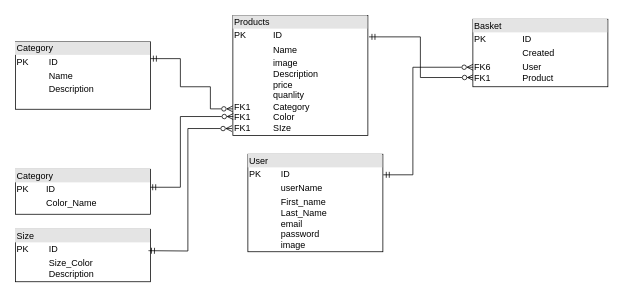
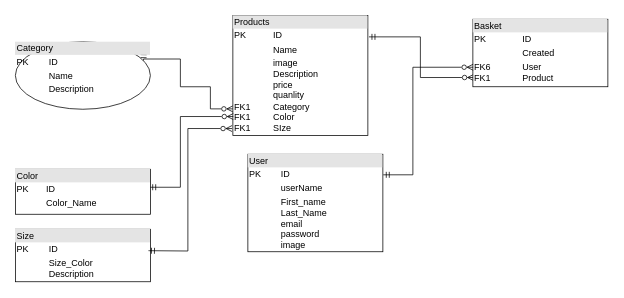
node "Category PK ID Name Description": shape rectangle -> ellipse
node "Category PK ID Color_Name": label "Category PK ID Color_Name" -> "Color PK ID Color_Name"
